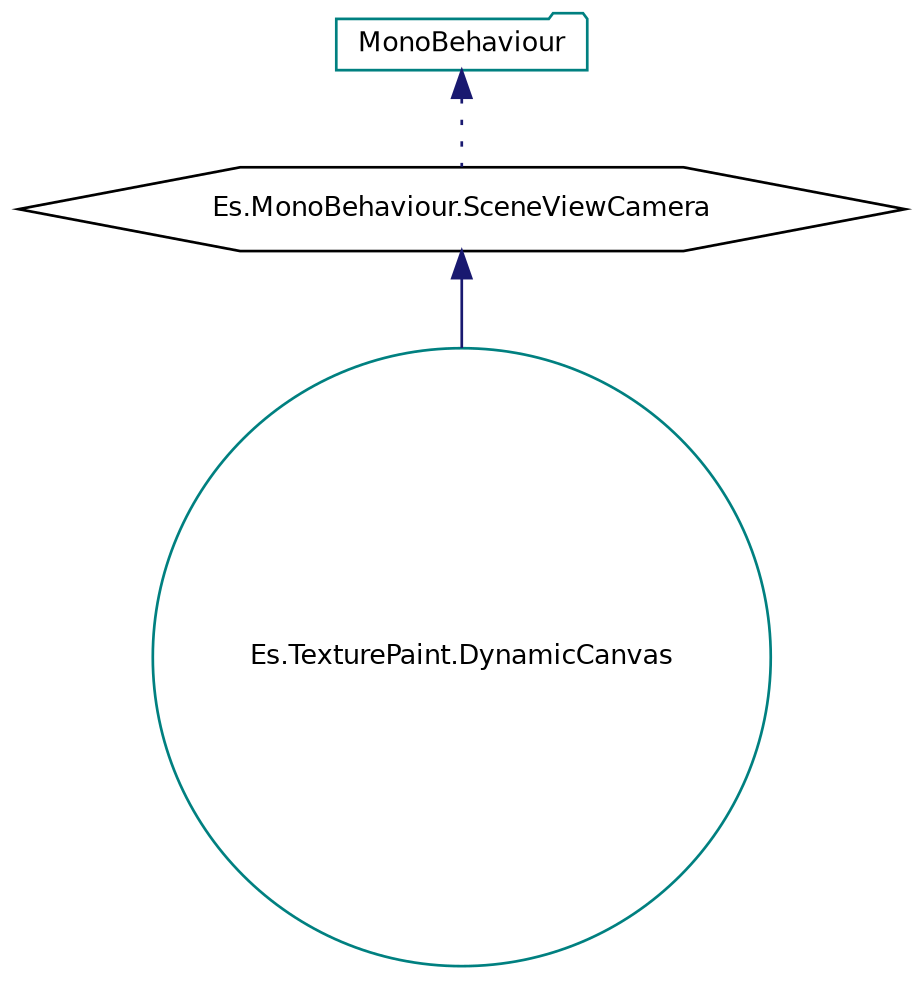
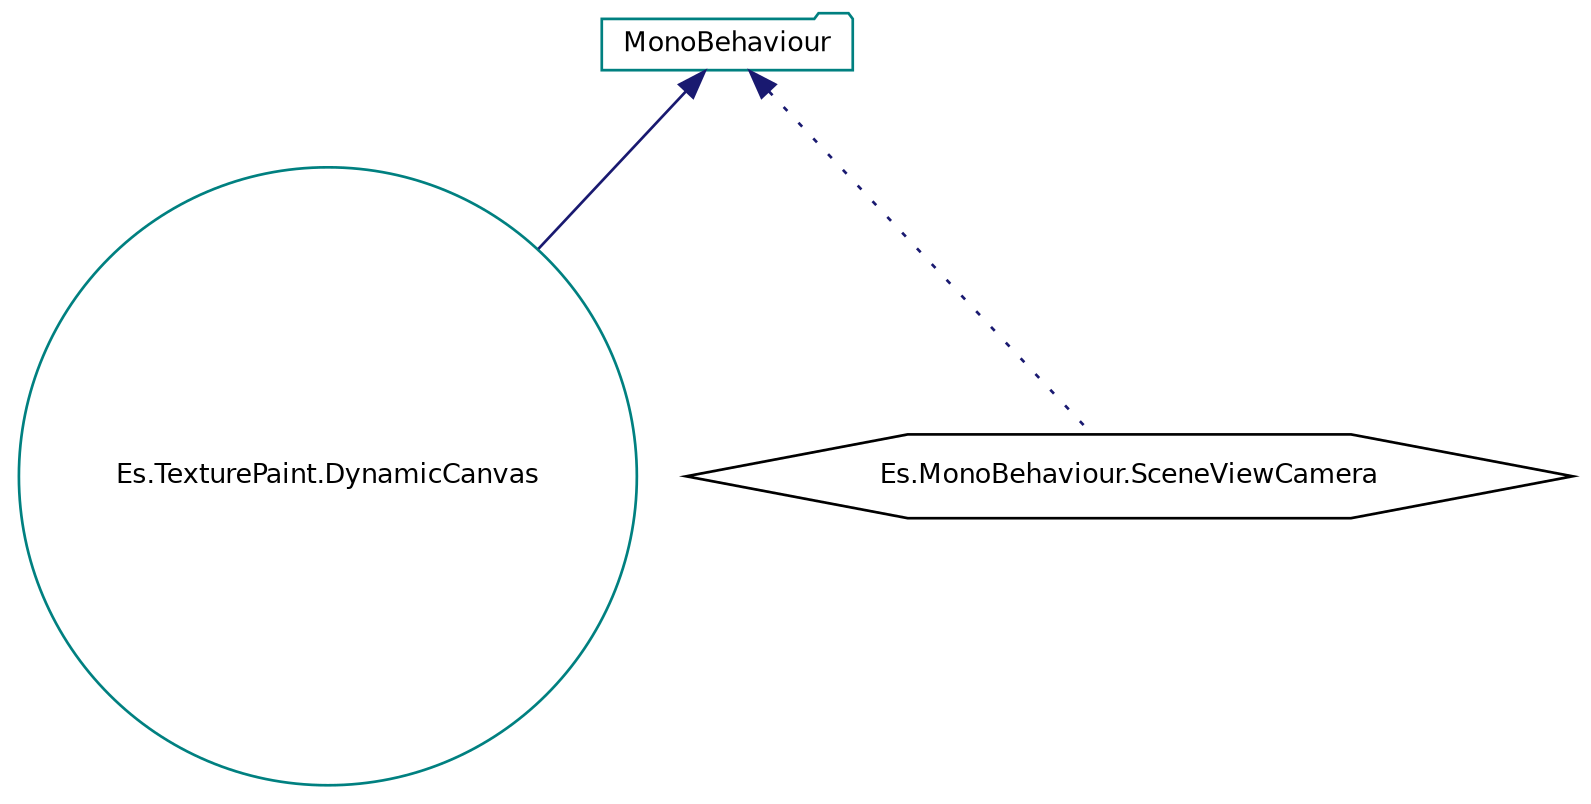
edge "Es.TexturePaint.DynamicCanvas" -> "Es.MonoBehaviour.SceneViewCamera": now "Es.TexturePaint.DynamicCanvas" -> "MonoBehaviour"
